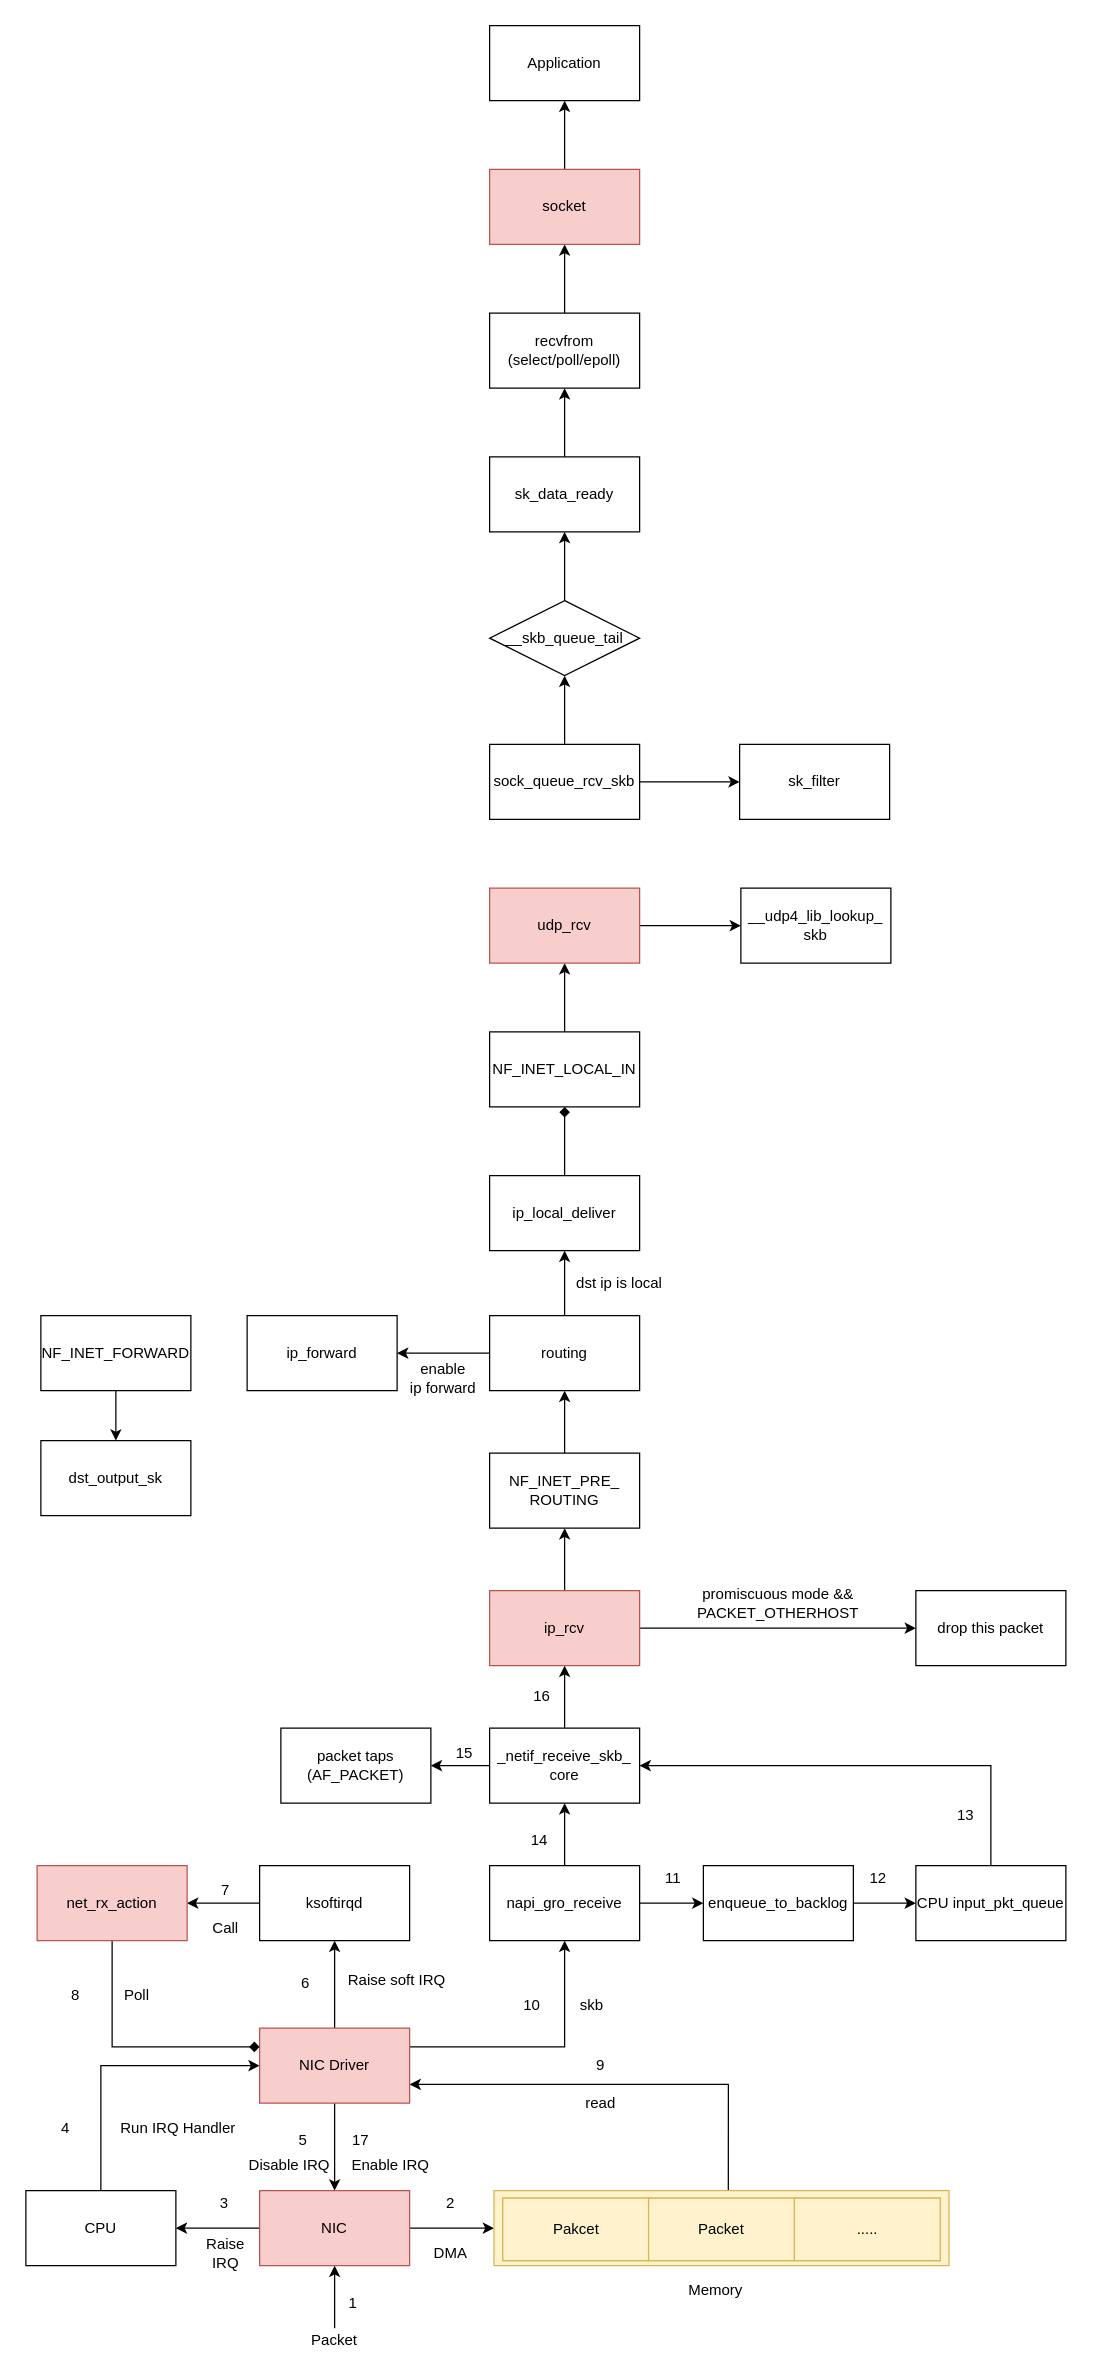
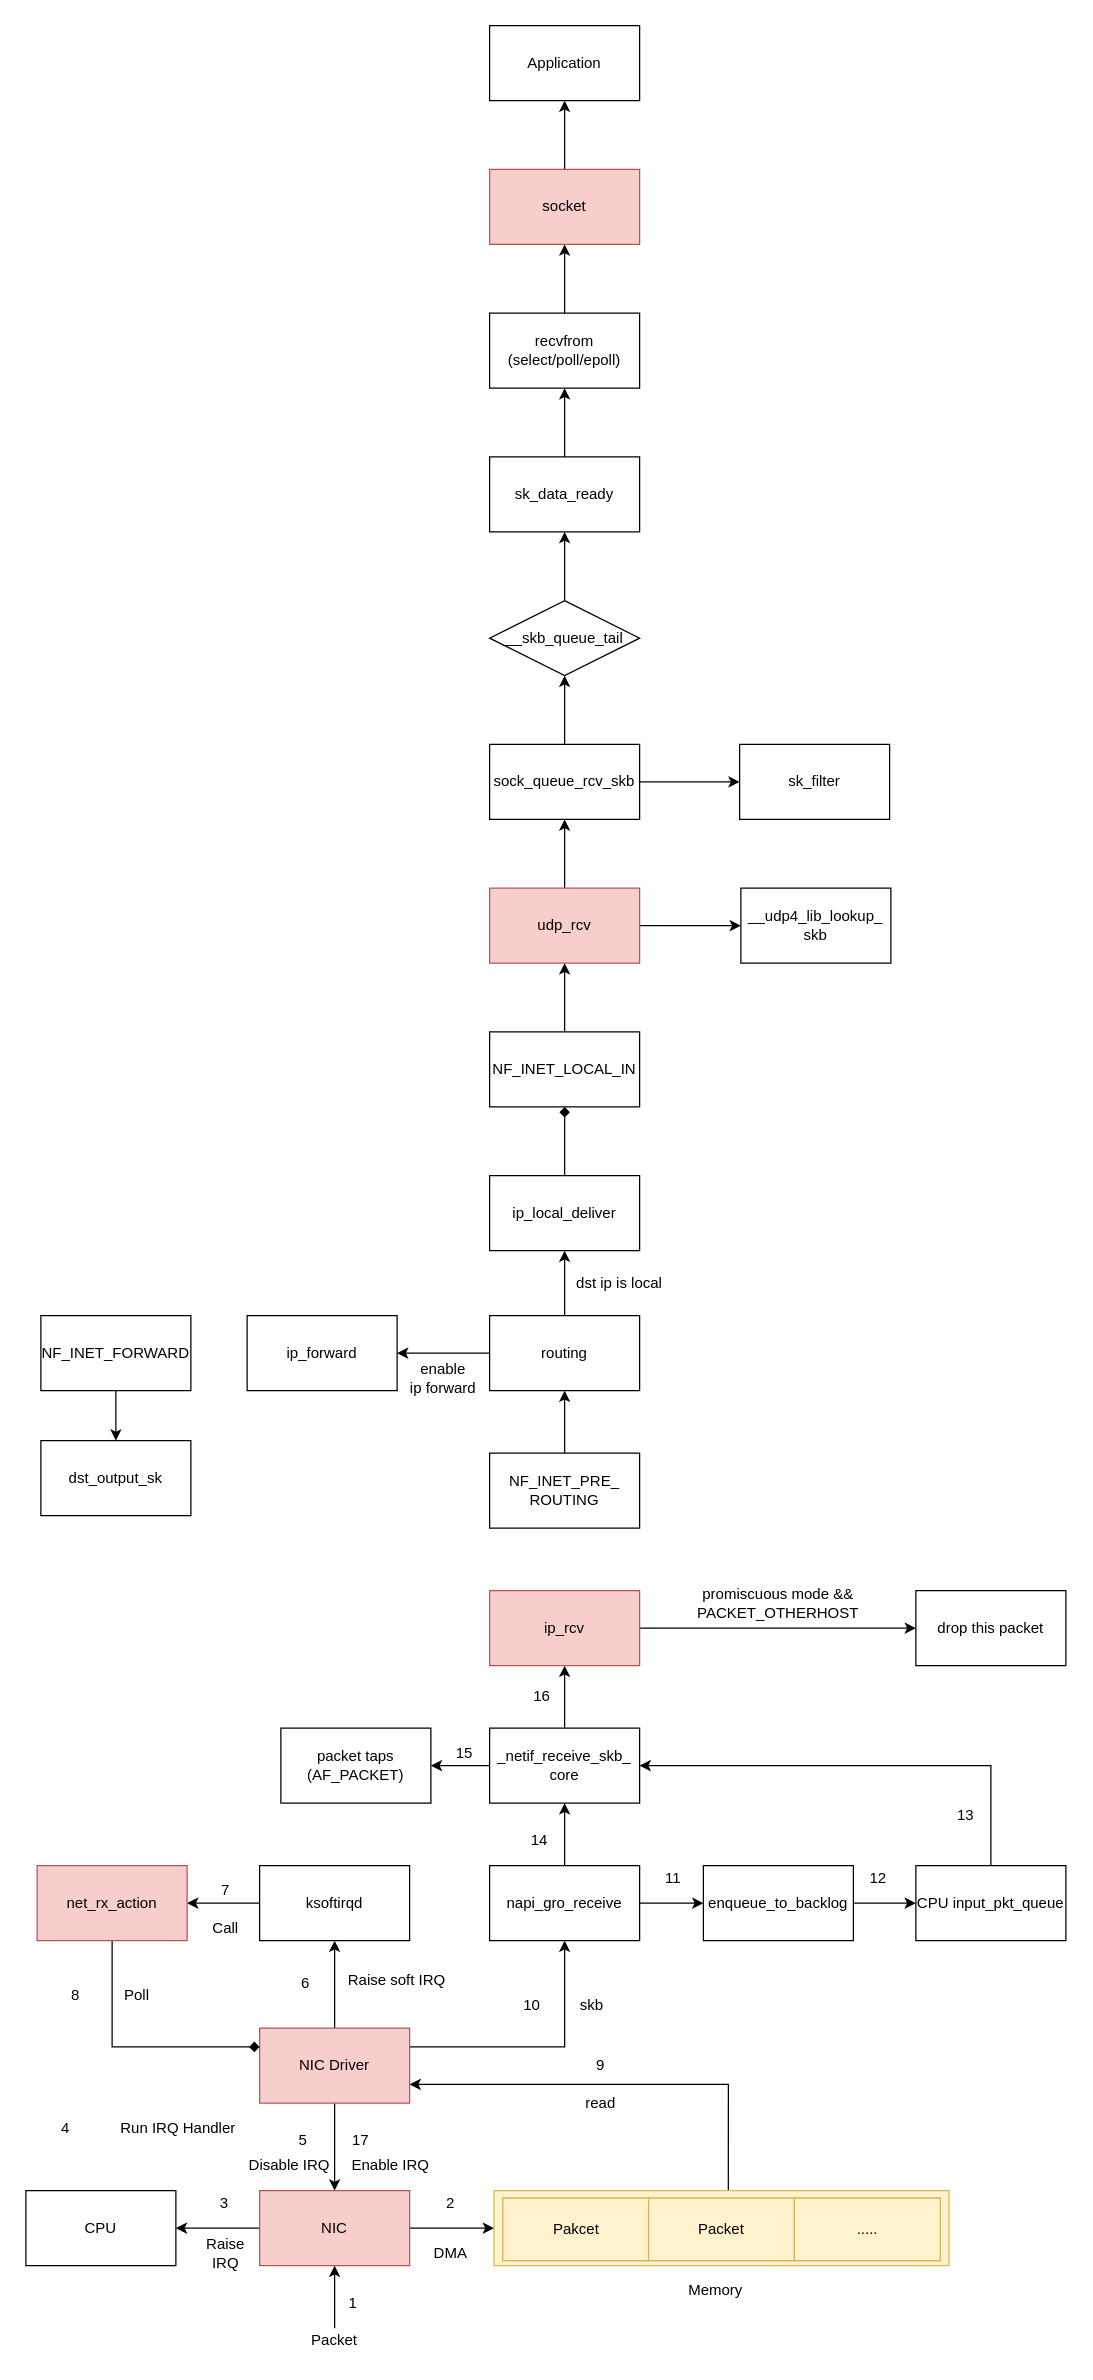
edge "udp_rcv" -> "sock_queue_rcv_skb": added
edge "ip_rcv" -> "NF_INET_PRE_ ROUTING": removed
edge "CPU" -> "NIC Driver": removed
